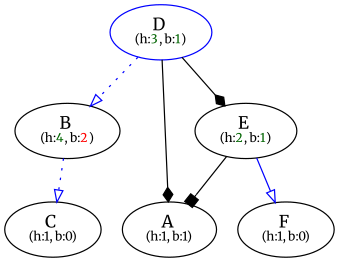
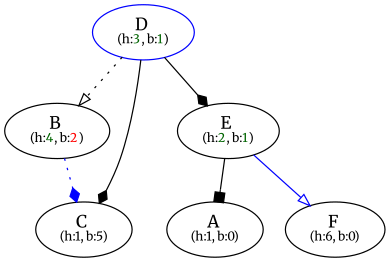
edge "D" -> "B": color blue -> black
edge "D" -> "A": now "D" -> "C"
edge "B" -> "C": arrowhead onormal -> diamond
node "C": text "(h:1, b:0)" -> "(h:1, b:5)"
node "A": text "(h:1, b:1)" -> "(h:1, b:0)"
node "F": text "(h:1, b:0)" -> "(h:6, b:0)"
